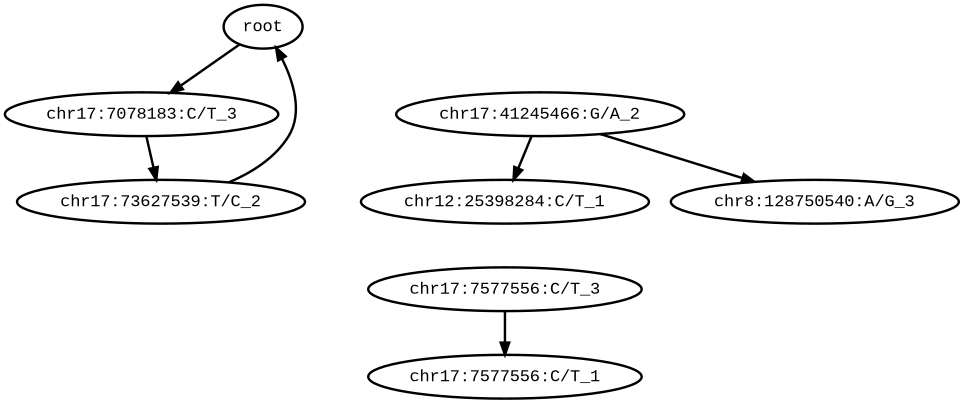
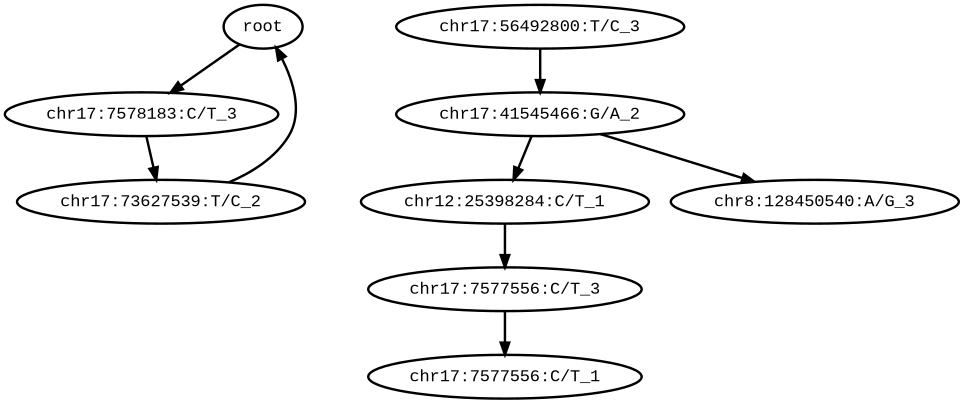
node "chr17:56492800:T/C_3": added
node "chr17:7078183:C/T_3": label "chr17:7078183:C/T_3" -> "chr17:7578183:C/T_3"
node "chr17:41245466:G/A_2": label "chr17:41245466:G/A_2" -> "chr17:41545466:G/A_2"
node "chr8:128750540:A/G_3": label "chr8:128750540:A/G_3" -> "chr8:128450540:A/G_3"
edge "chr12:25398284:C/T_1" -> "chr17:7577556:C/T_3": added
